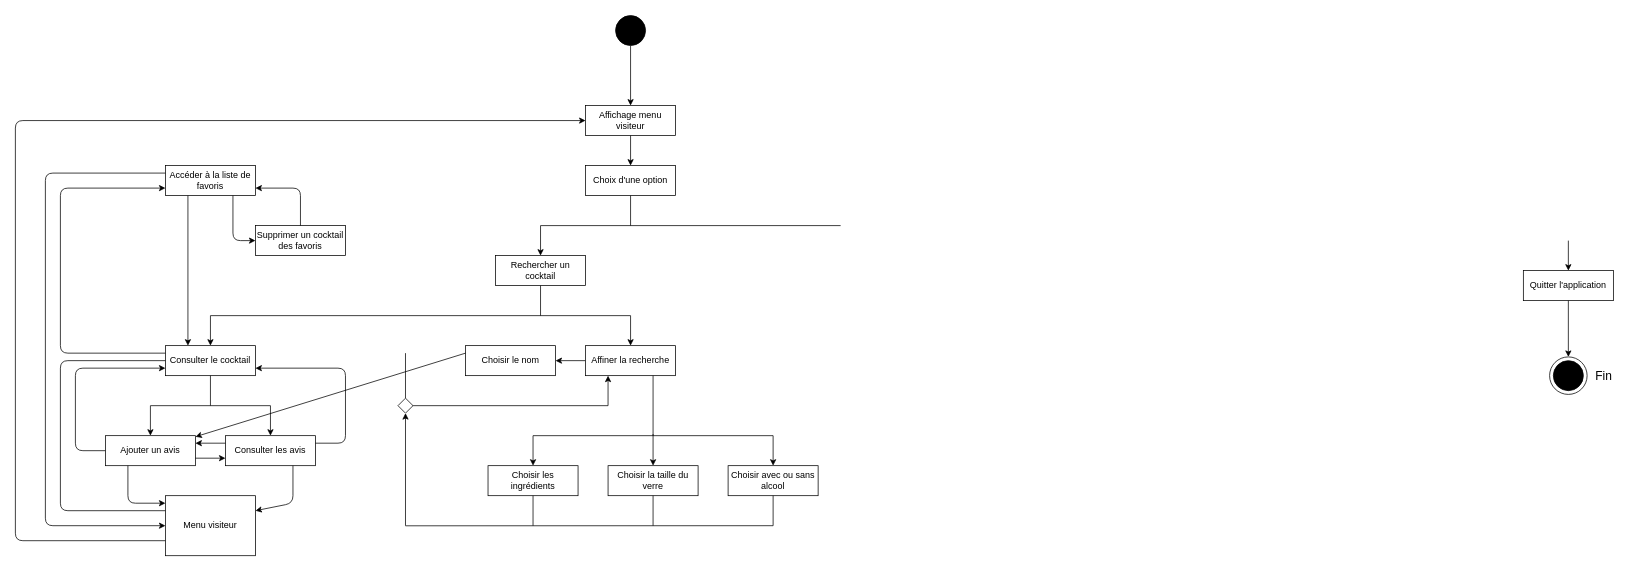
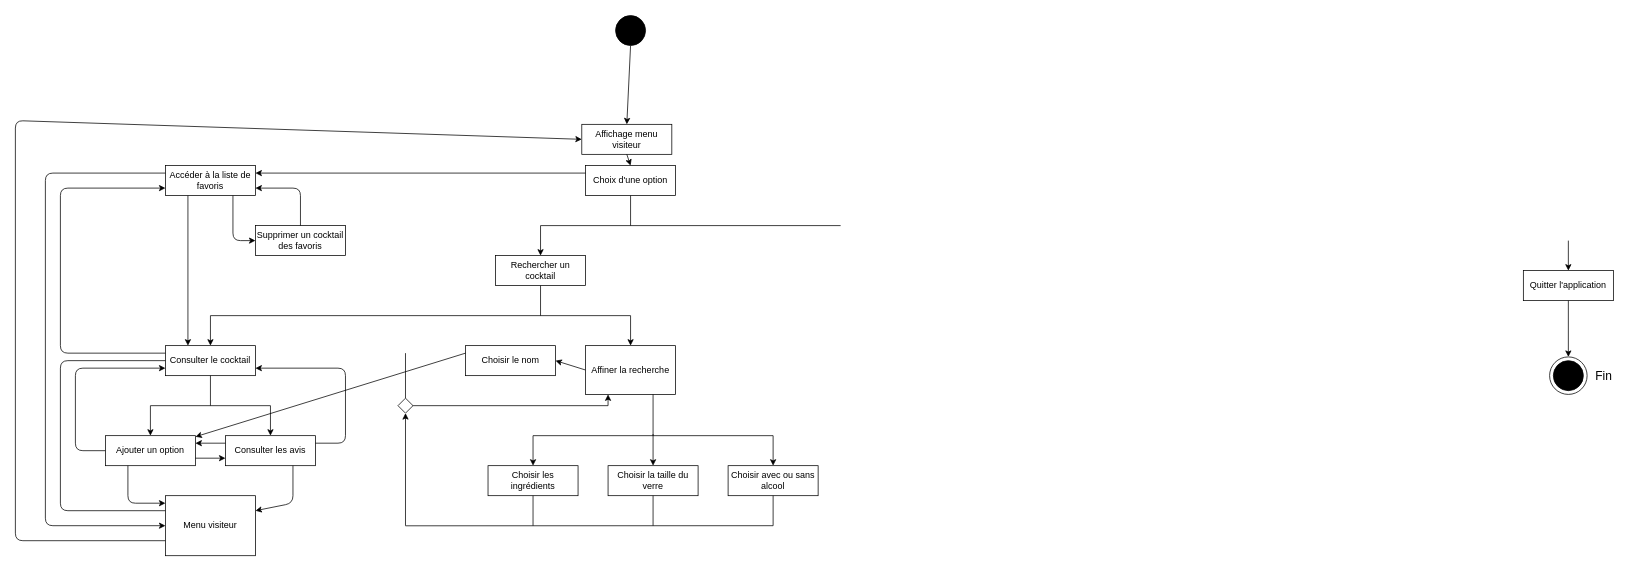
node "Affichage menu visiteur": moved (630, 120) -> (627, 139)
edge "Choix d'une option" -> "Accéder à la liste de favoris": added
node "Affiner la recherche": size 90x30 -> 90x49
node "Ajouter un avis": label "Ajouter un avis" -> "Ajouter un option"
